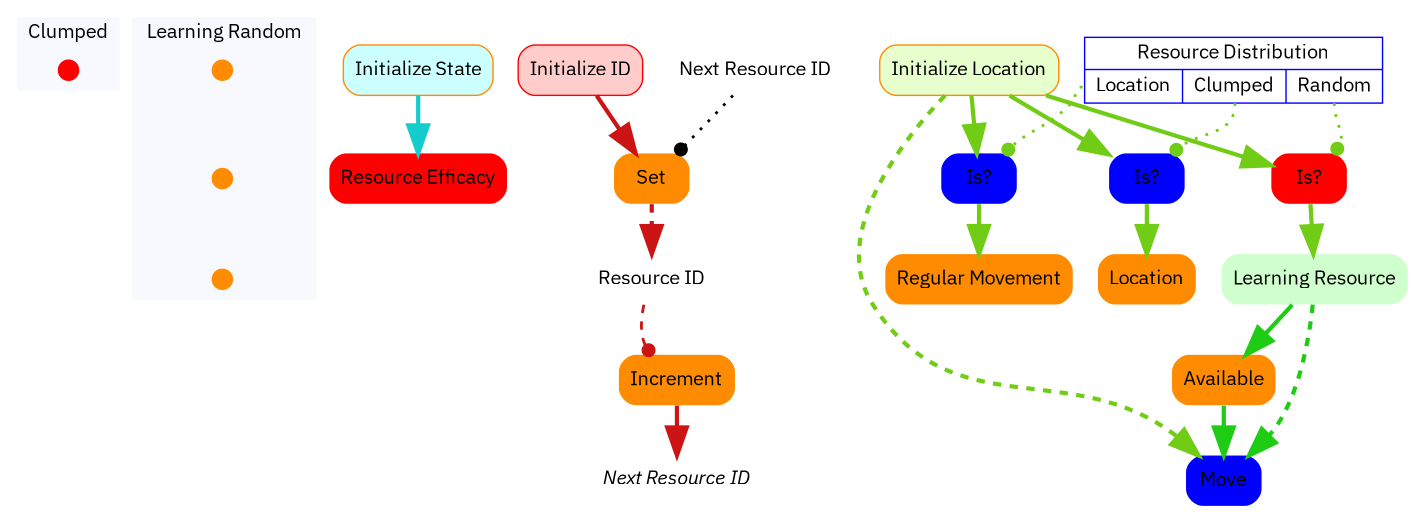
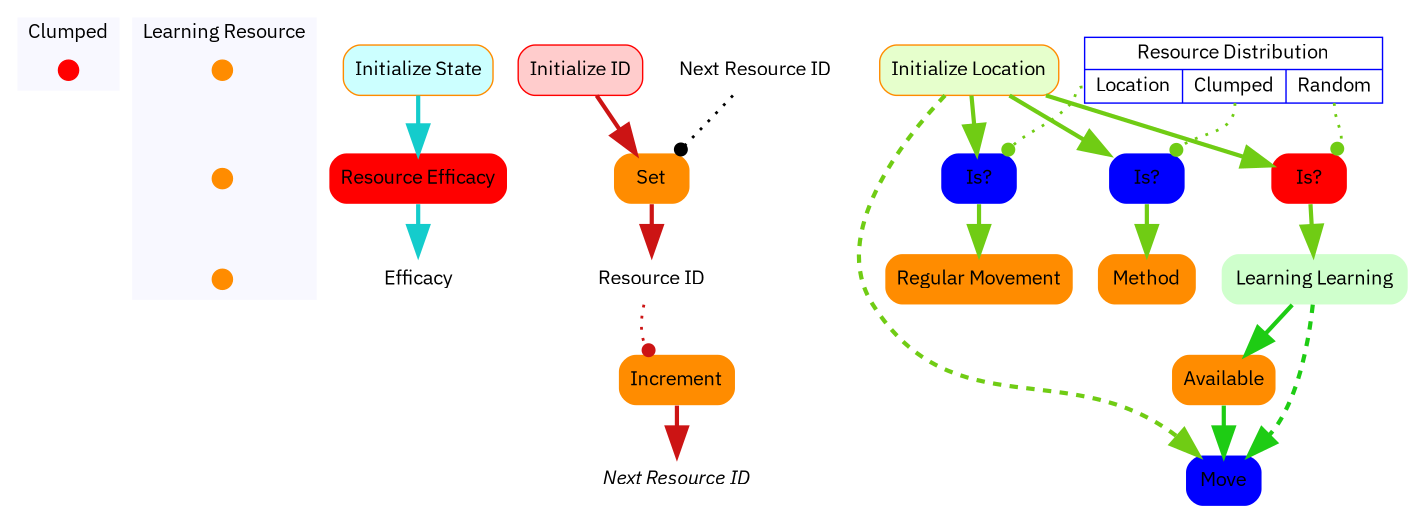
cluster "Learning Random": label "Learning Random" -> "Learning Resource"
edge "Set" -> "Resource ID": style dashed -> solid
node "Efficacy": added
node "Location": label "Location" -> "Method"
node "Learning Resource": label "Learning Resource" -> "Learning Learning"
edge "Resource ID" -> "Increment": style dashed -> dotted
